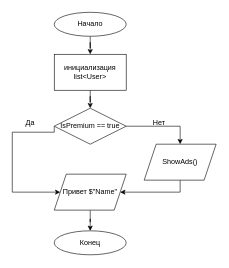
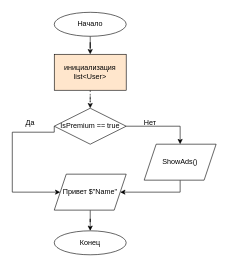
node "инициализация list<User>": fillcolor #ffffff -> #ffe6cc
edge "инициализация list<User>" -> "IsPremium == true": style solid -> dashed
node "Нет": moved (159, 123) -> (150, 123)
